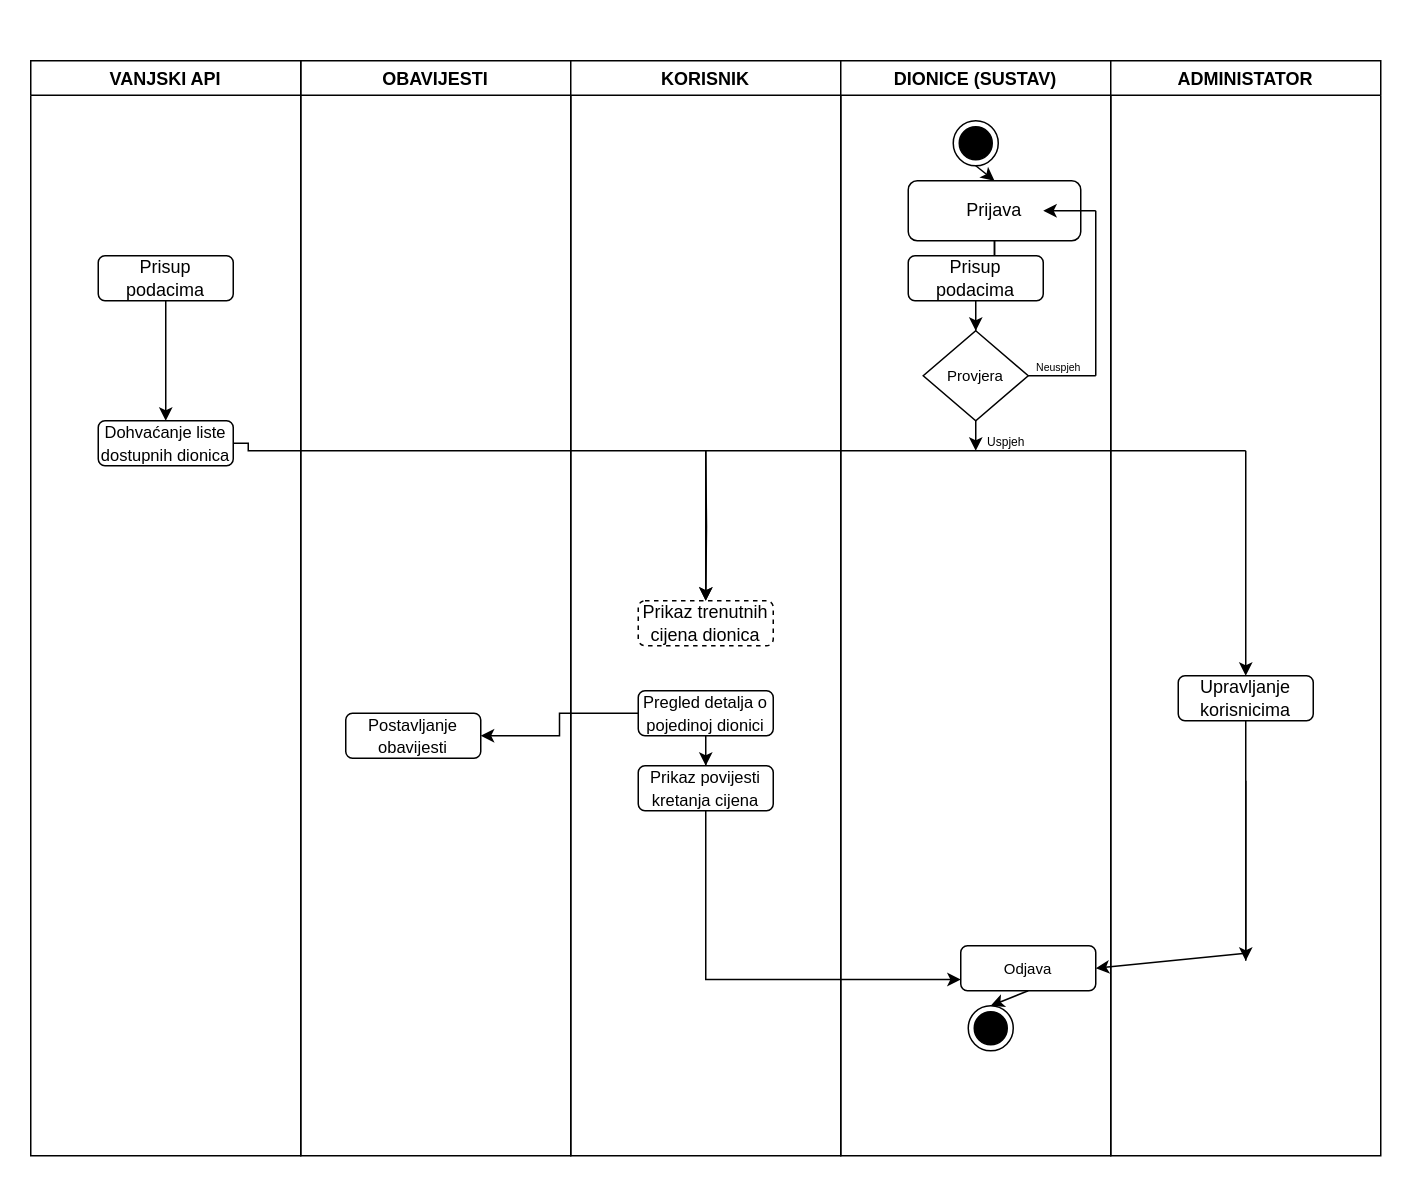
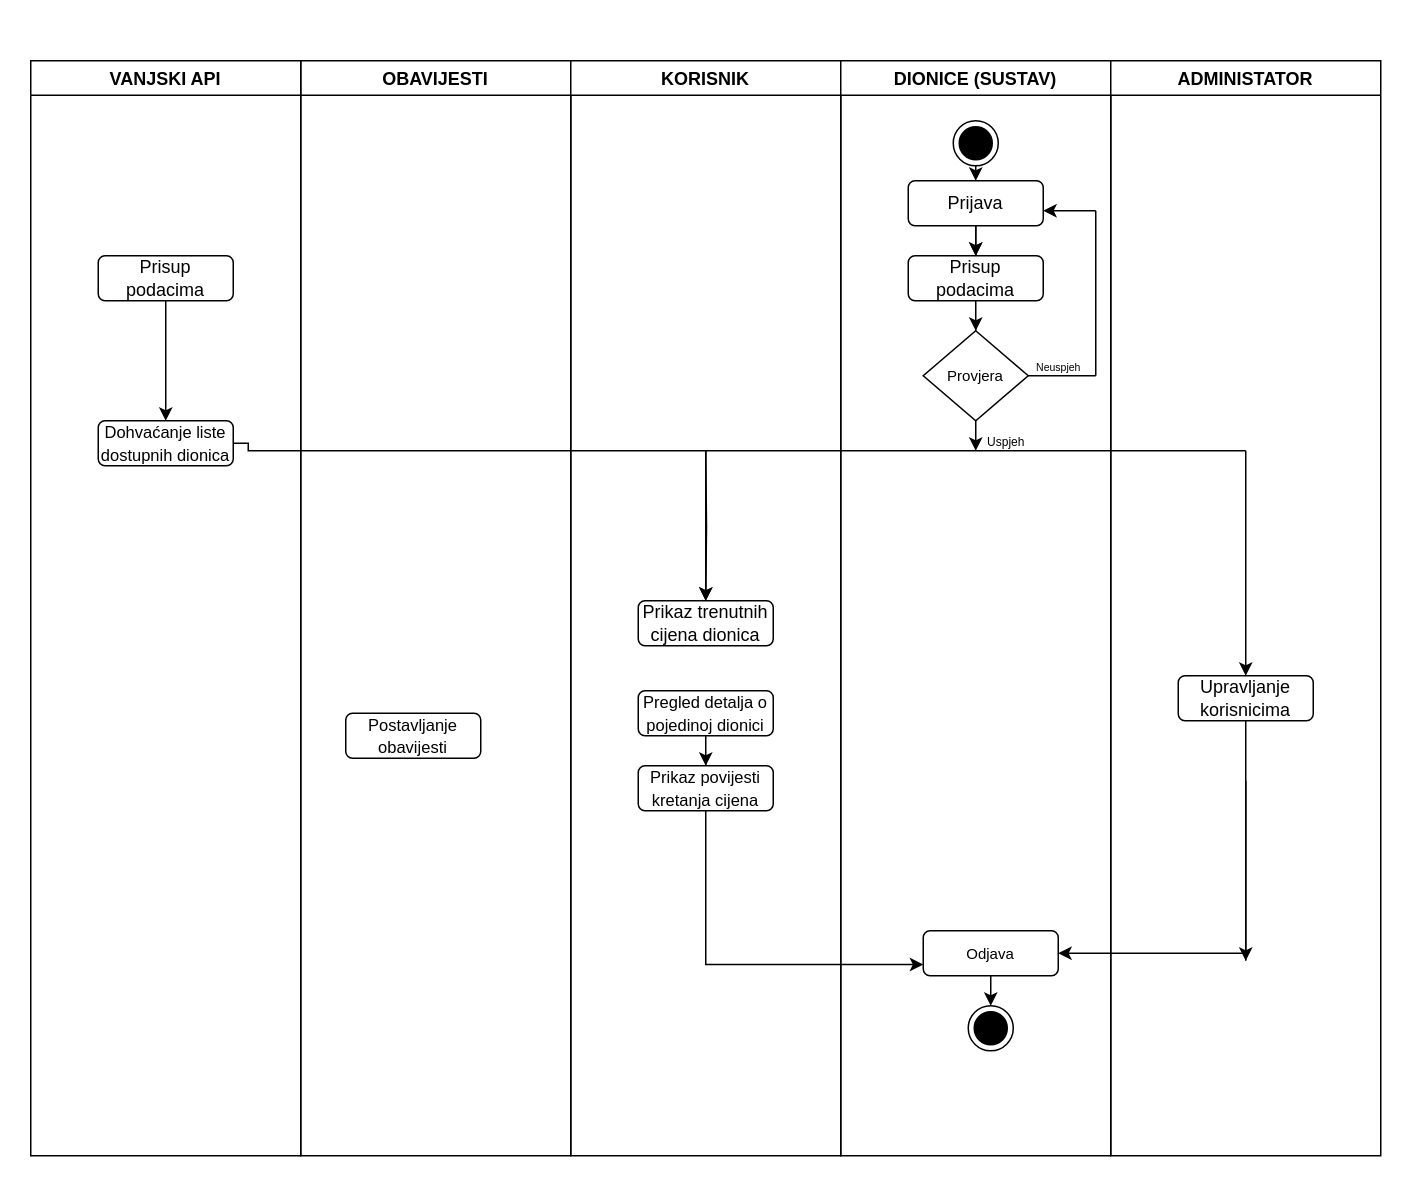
node "Prijava": size 173x60 -> 135x45
node "Prikaz trenutnih cijena dionica": style dashed -> solid
edge "Pregled detalja o pojedinoj dionici" -> "Postavljanje obavijesti": removed
node "Odjava": moved (1028, 968) -> (991, 953)
